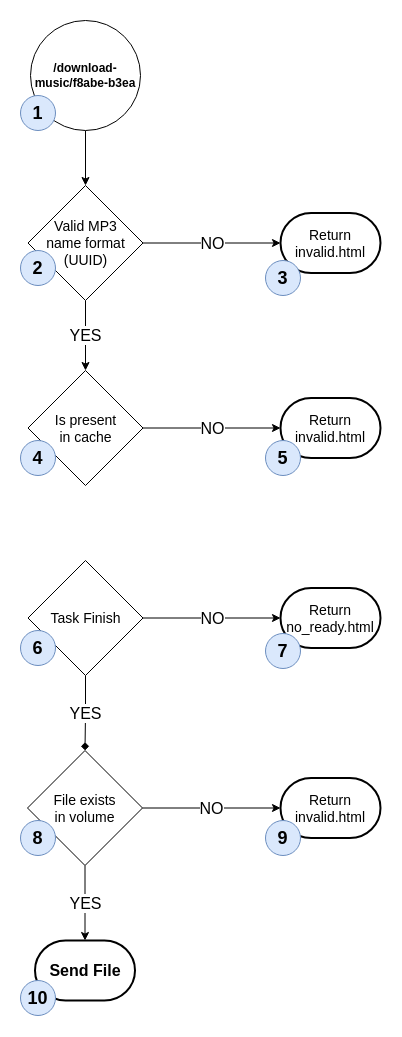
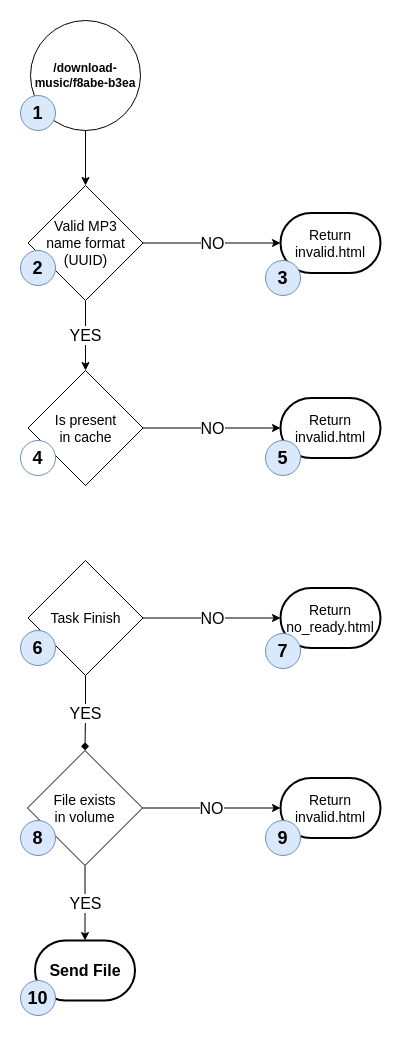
node "4": fillcolor #dae8fc -> #ffffff
